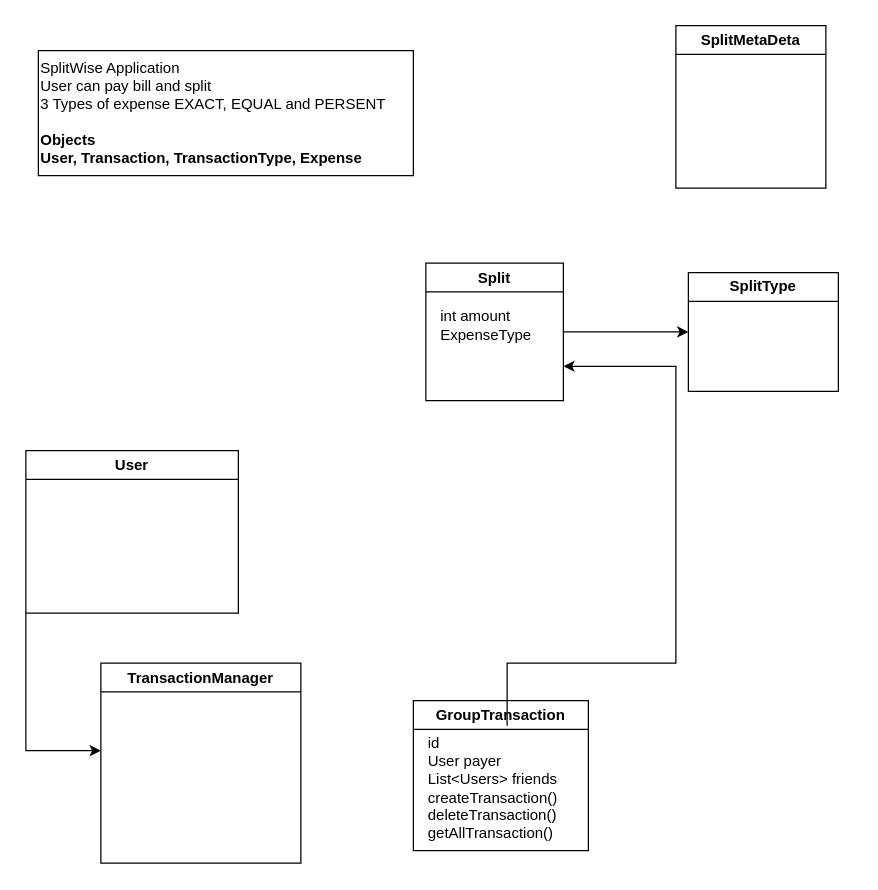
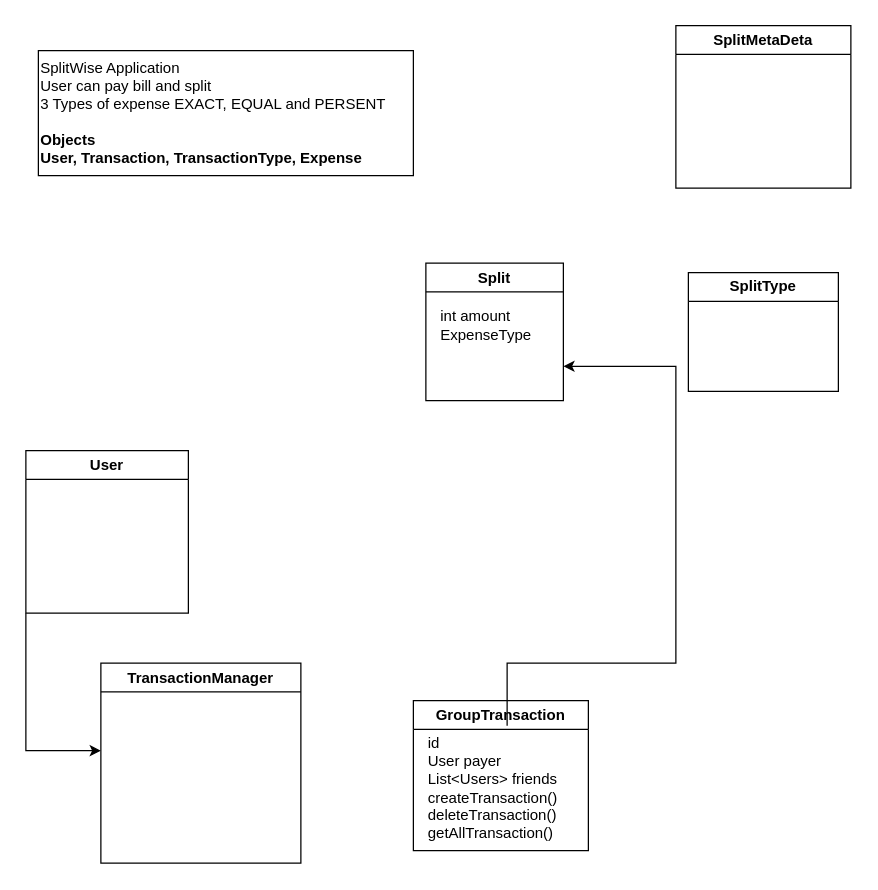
node "SplitMetaDeta": size 150x163 -> 175x163
edge "Split" -> "SplitType": removed
node "User": size 213x163 -> 163x163
